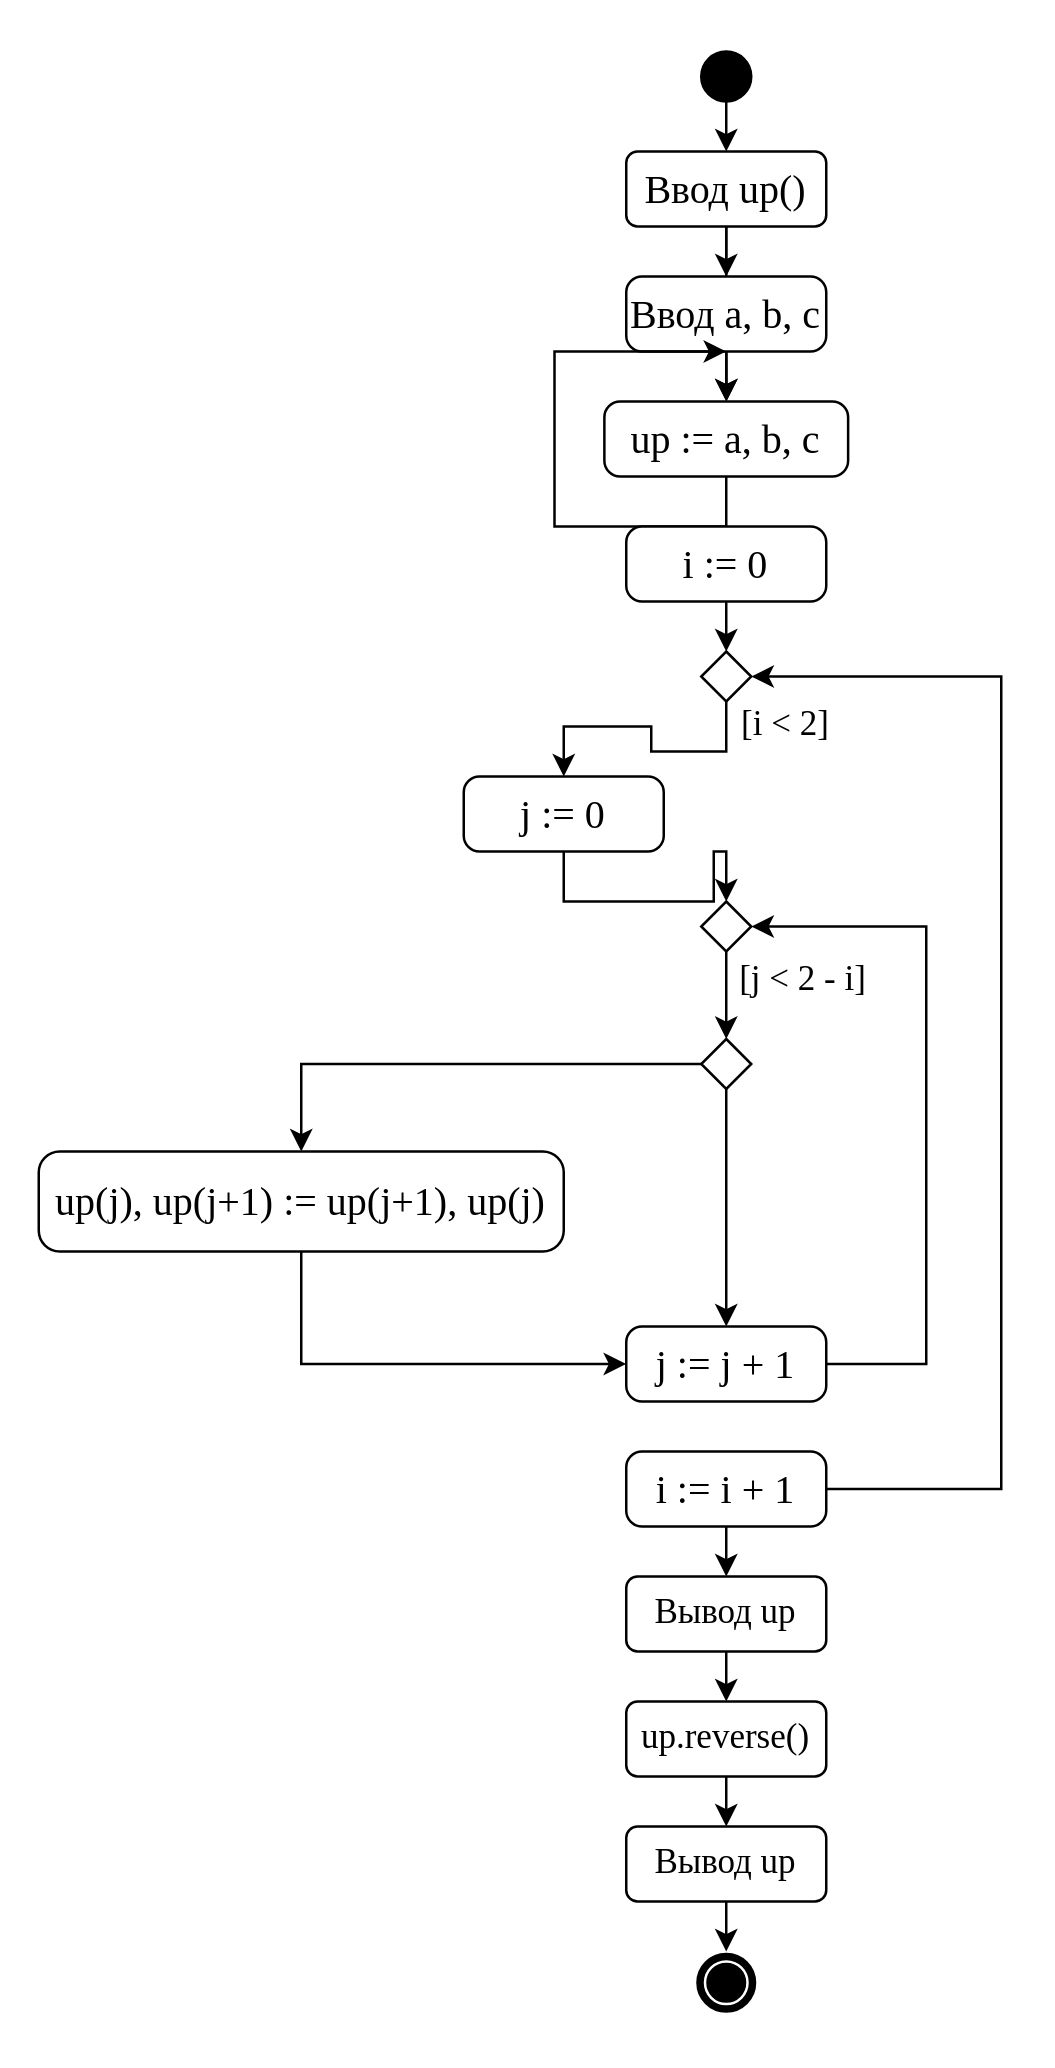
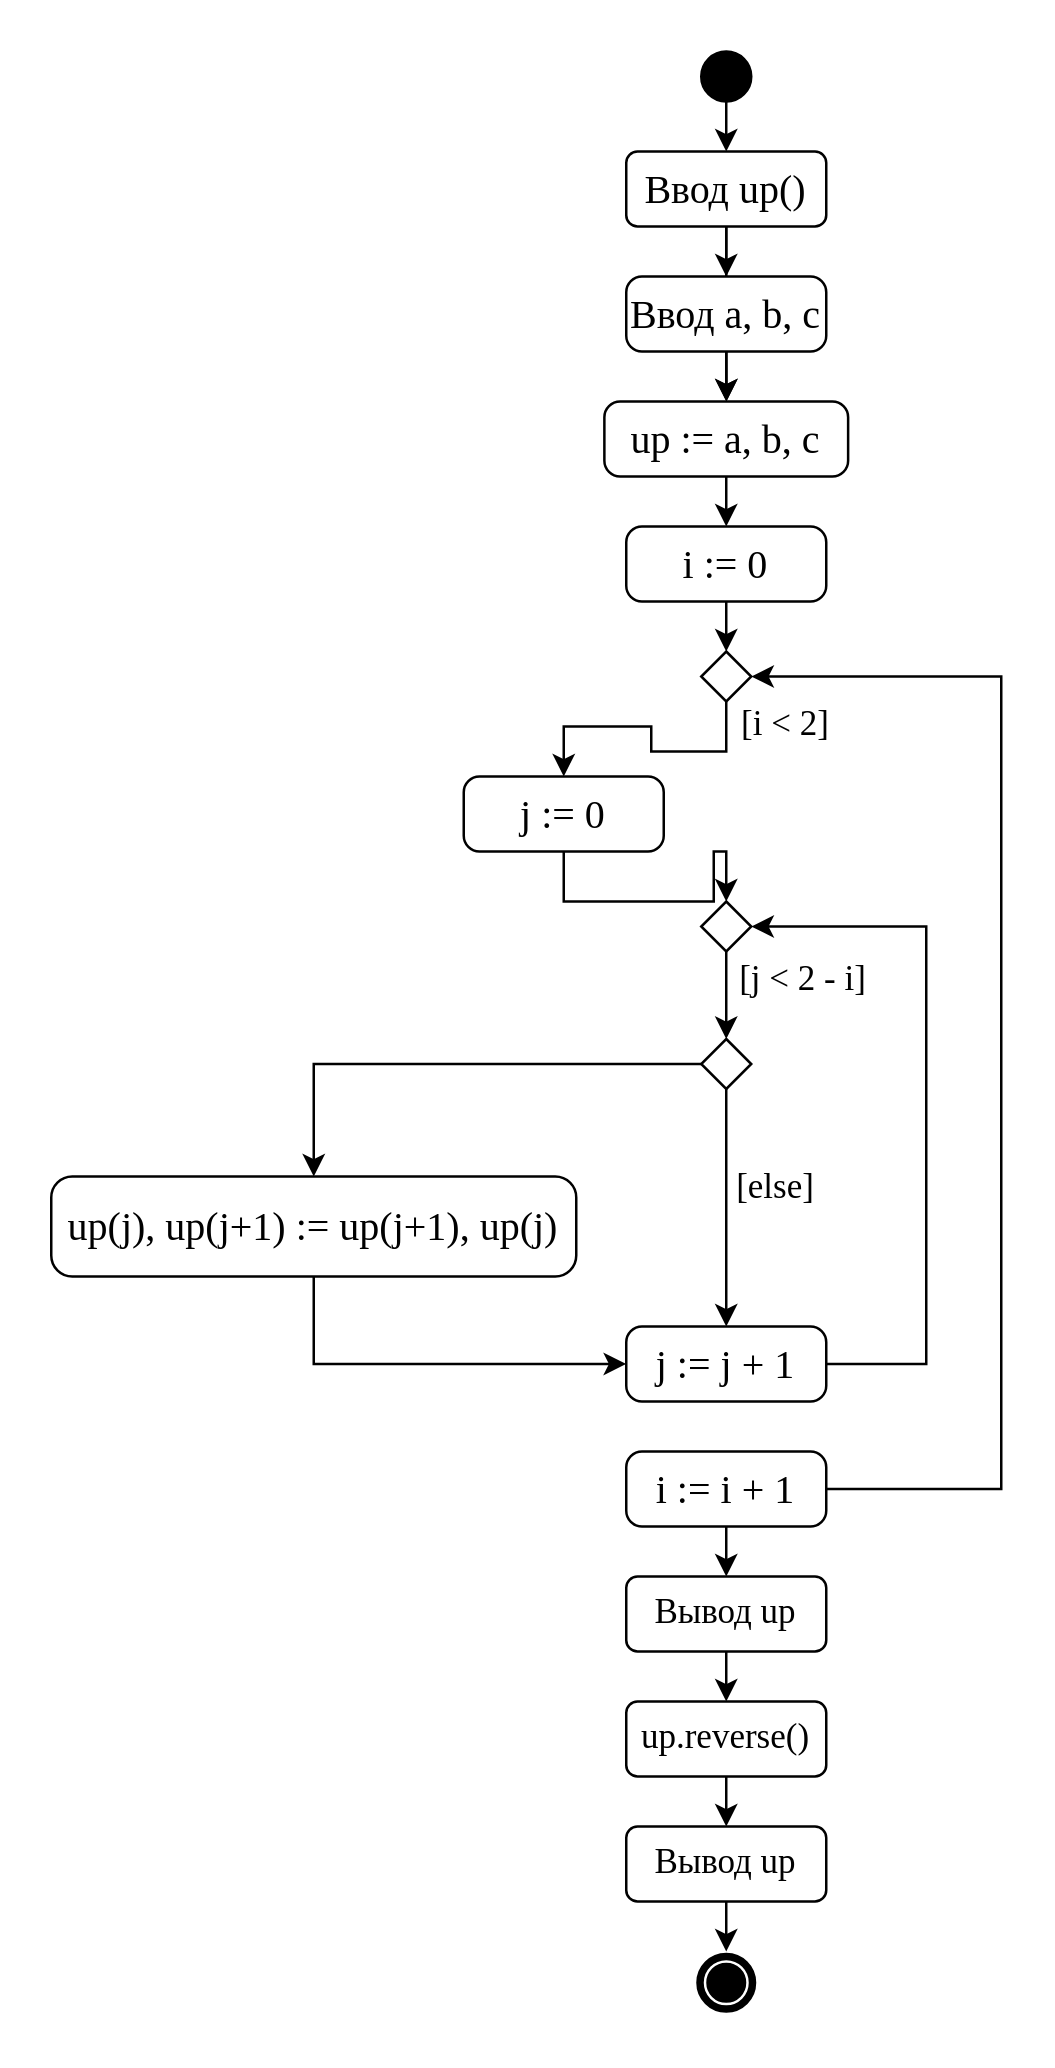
edge "up := a, b, c" -> "Ввод a, b, c": now "up := a, b, c" -> "i := 0"
node "[else]": added
node "up(j), up(j+1) := up(j+1), up(j)": moved (301, 1201) -> (314, 1226)
